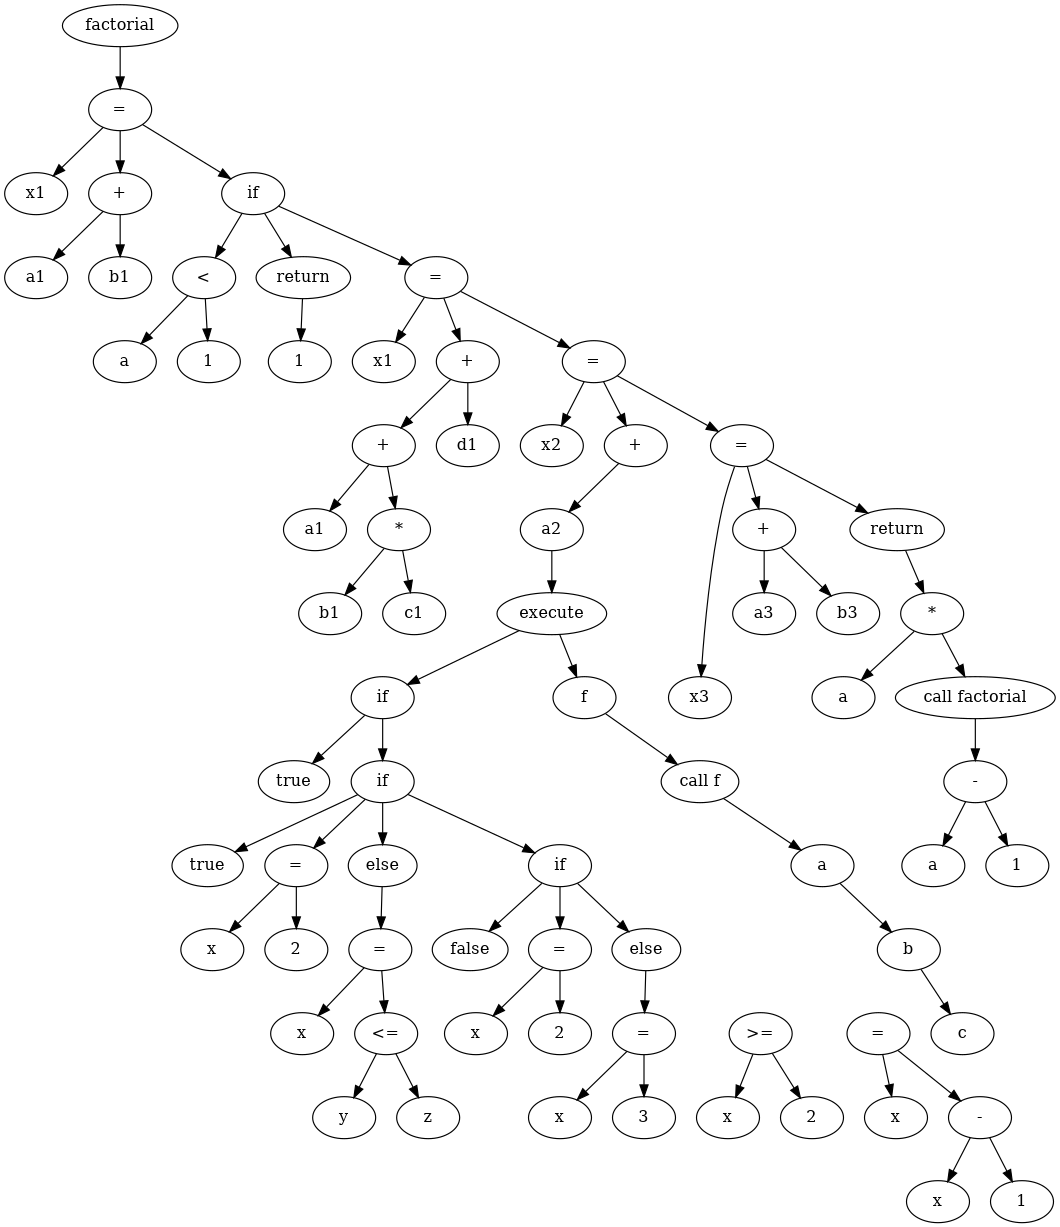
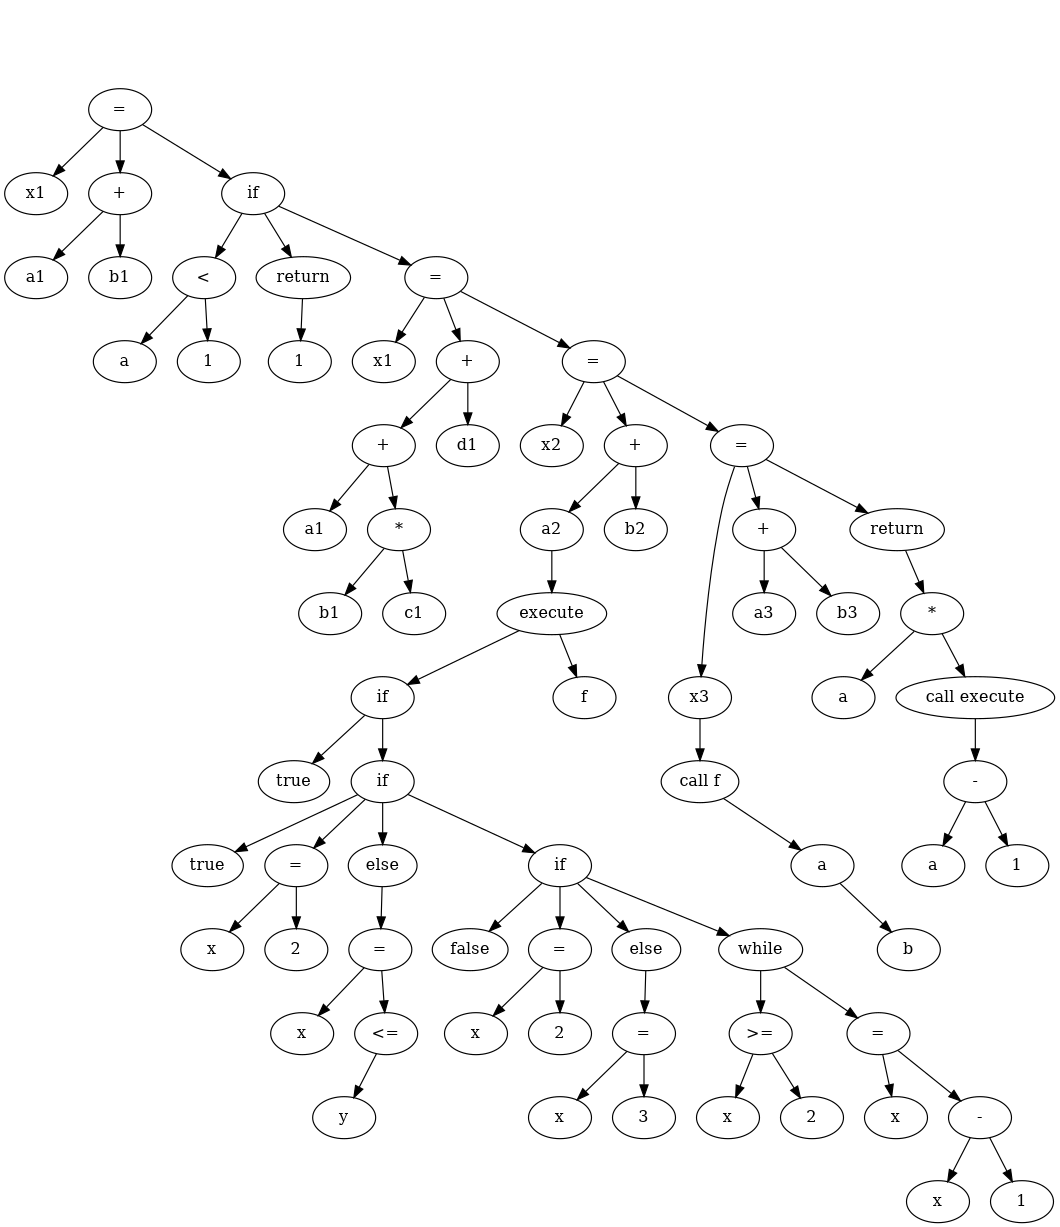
node "factorial": removed
node "b2": added
node "call factorial": label "call factorial" -> "call execute"
edge "f" -> "call f": now "x3" -> "call f"
node "while": added
node "c": removed
node "z": removed
